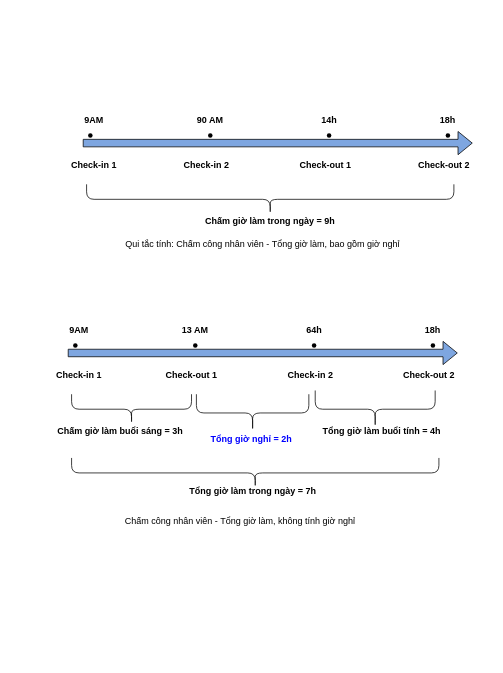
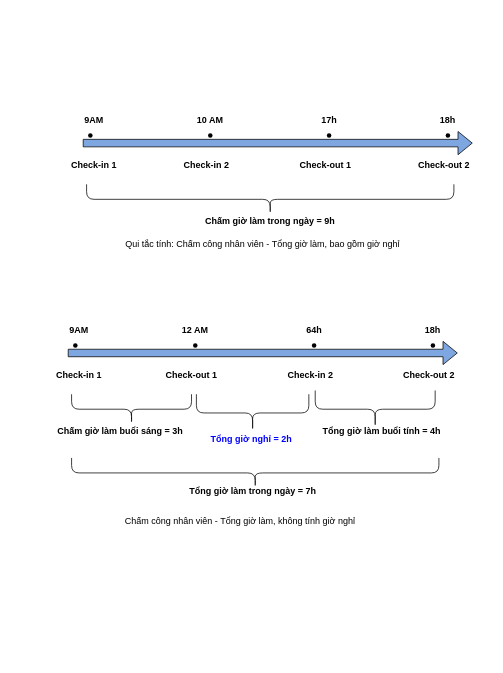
node "90 AM": label "90 AM" -> "10 AM"
node "14h": label "14h" -> "17h"
node "13 AM": label "13 AM" -> "12 AM"
